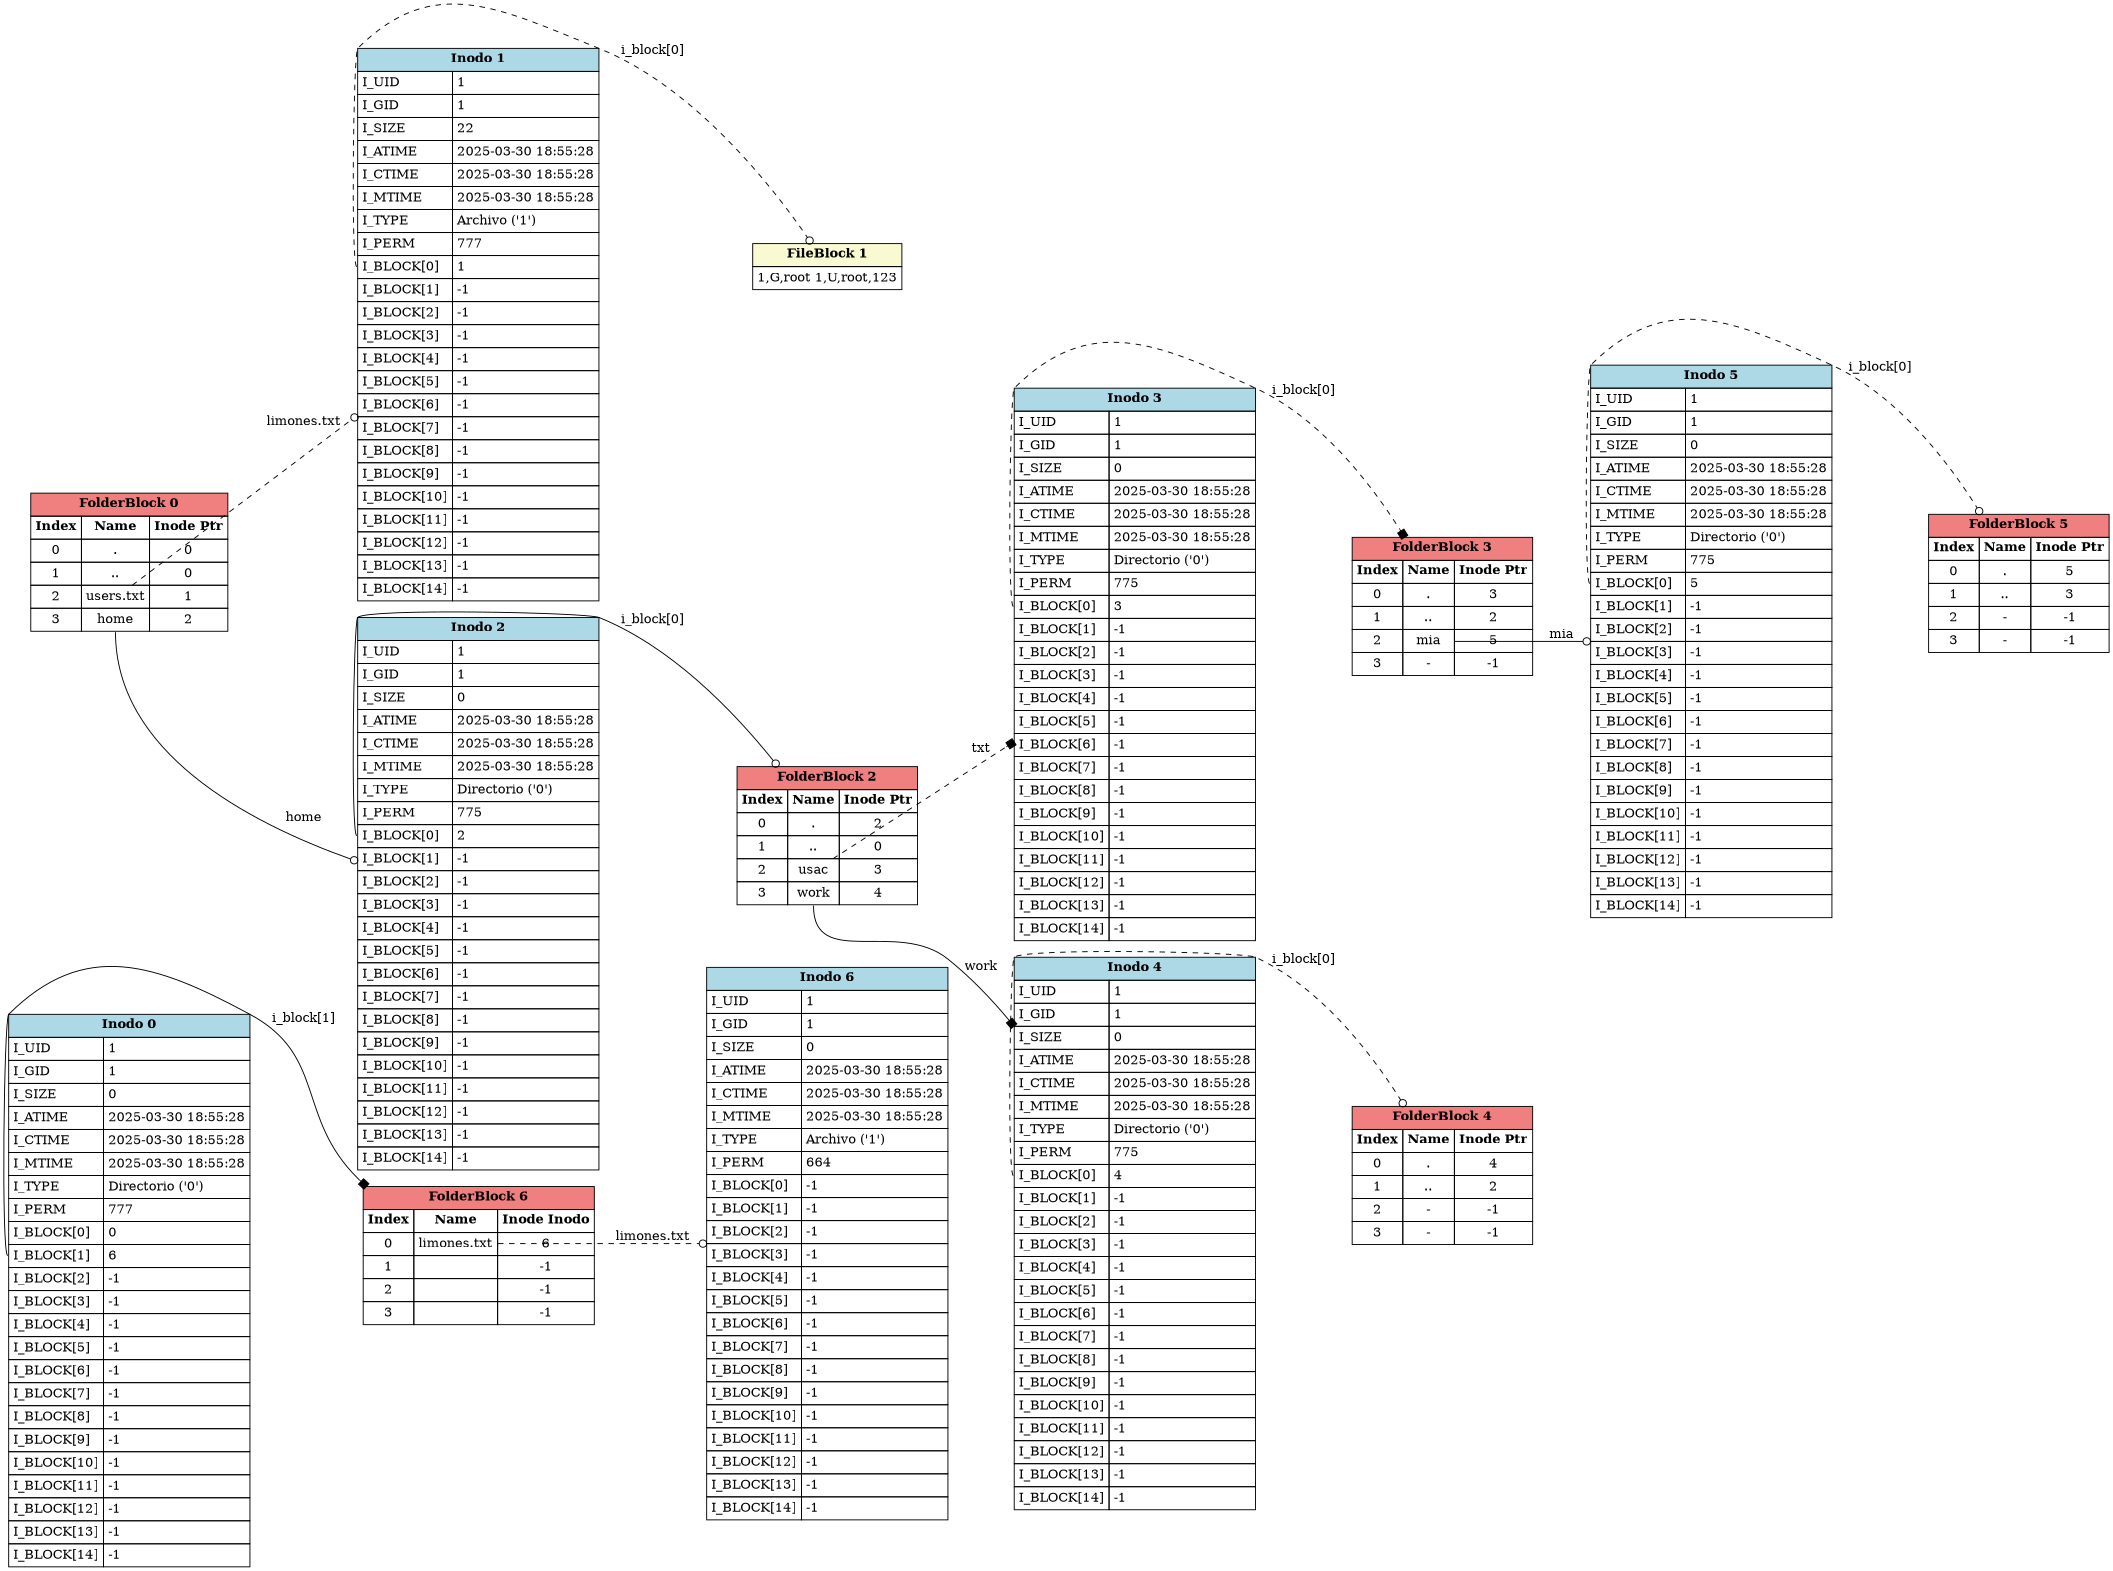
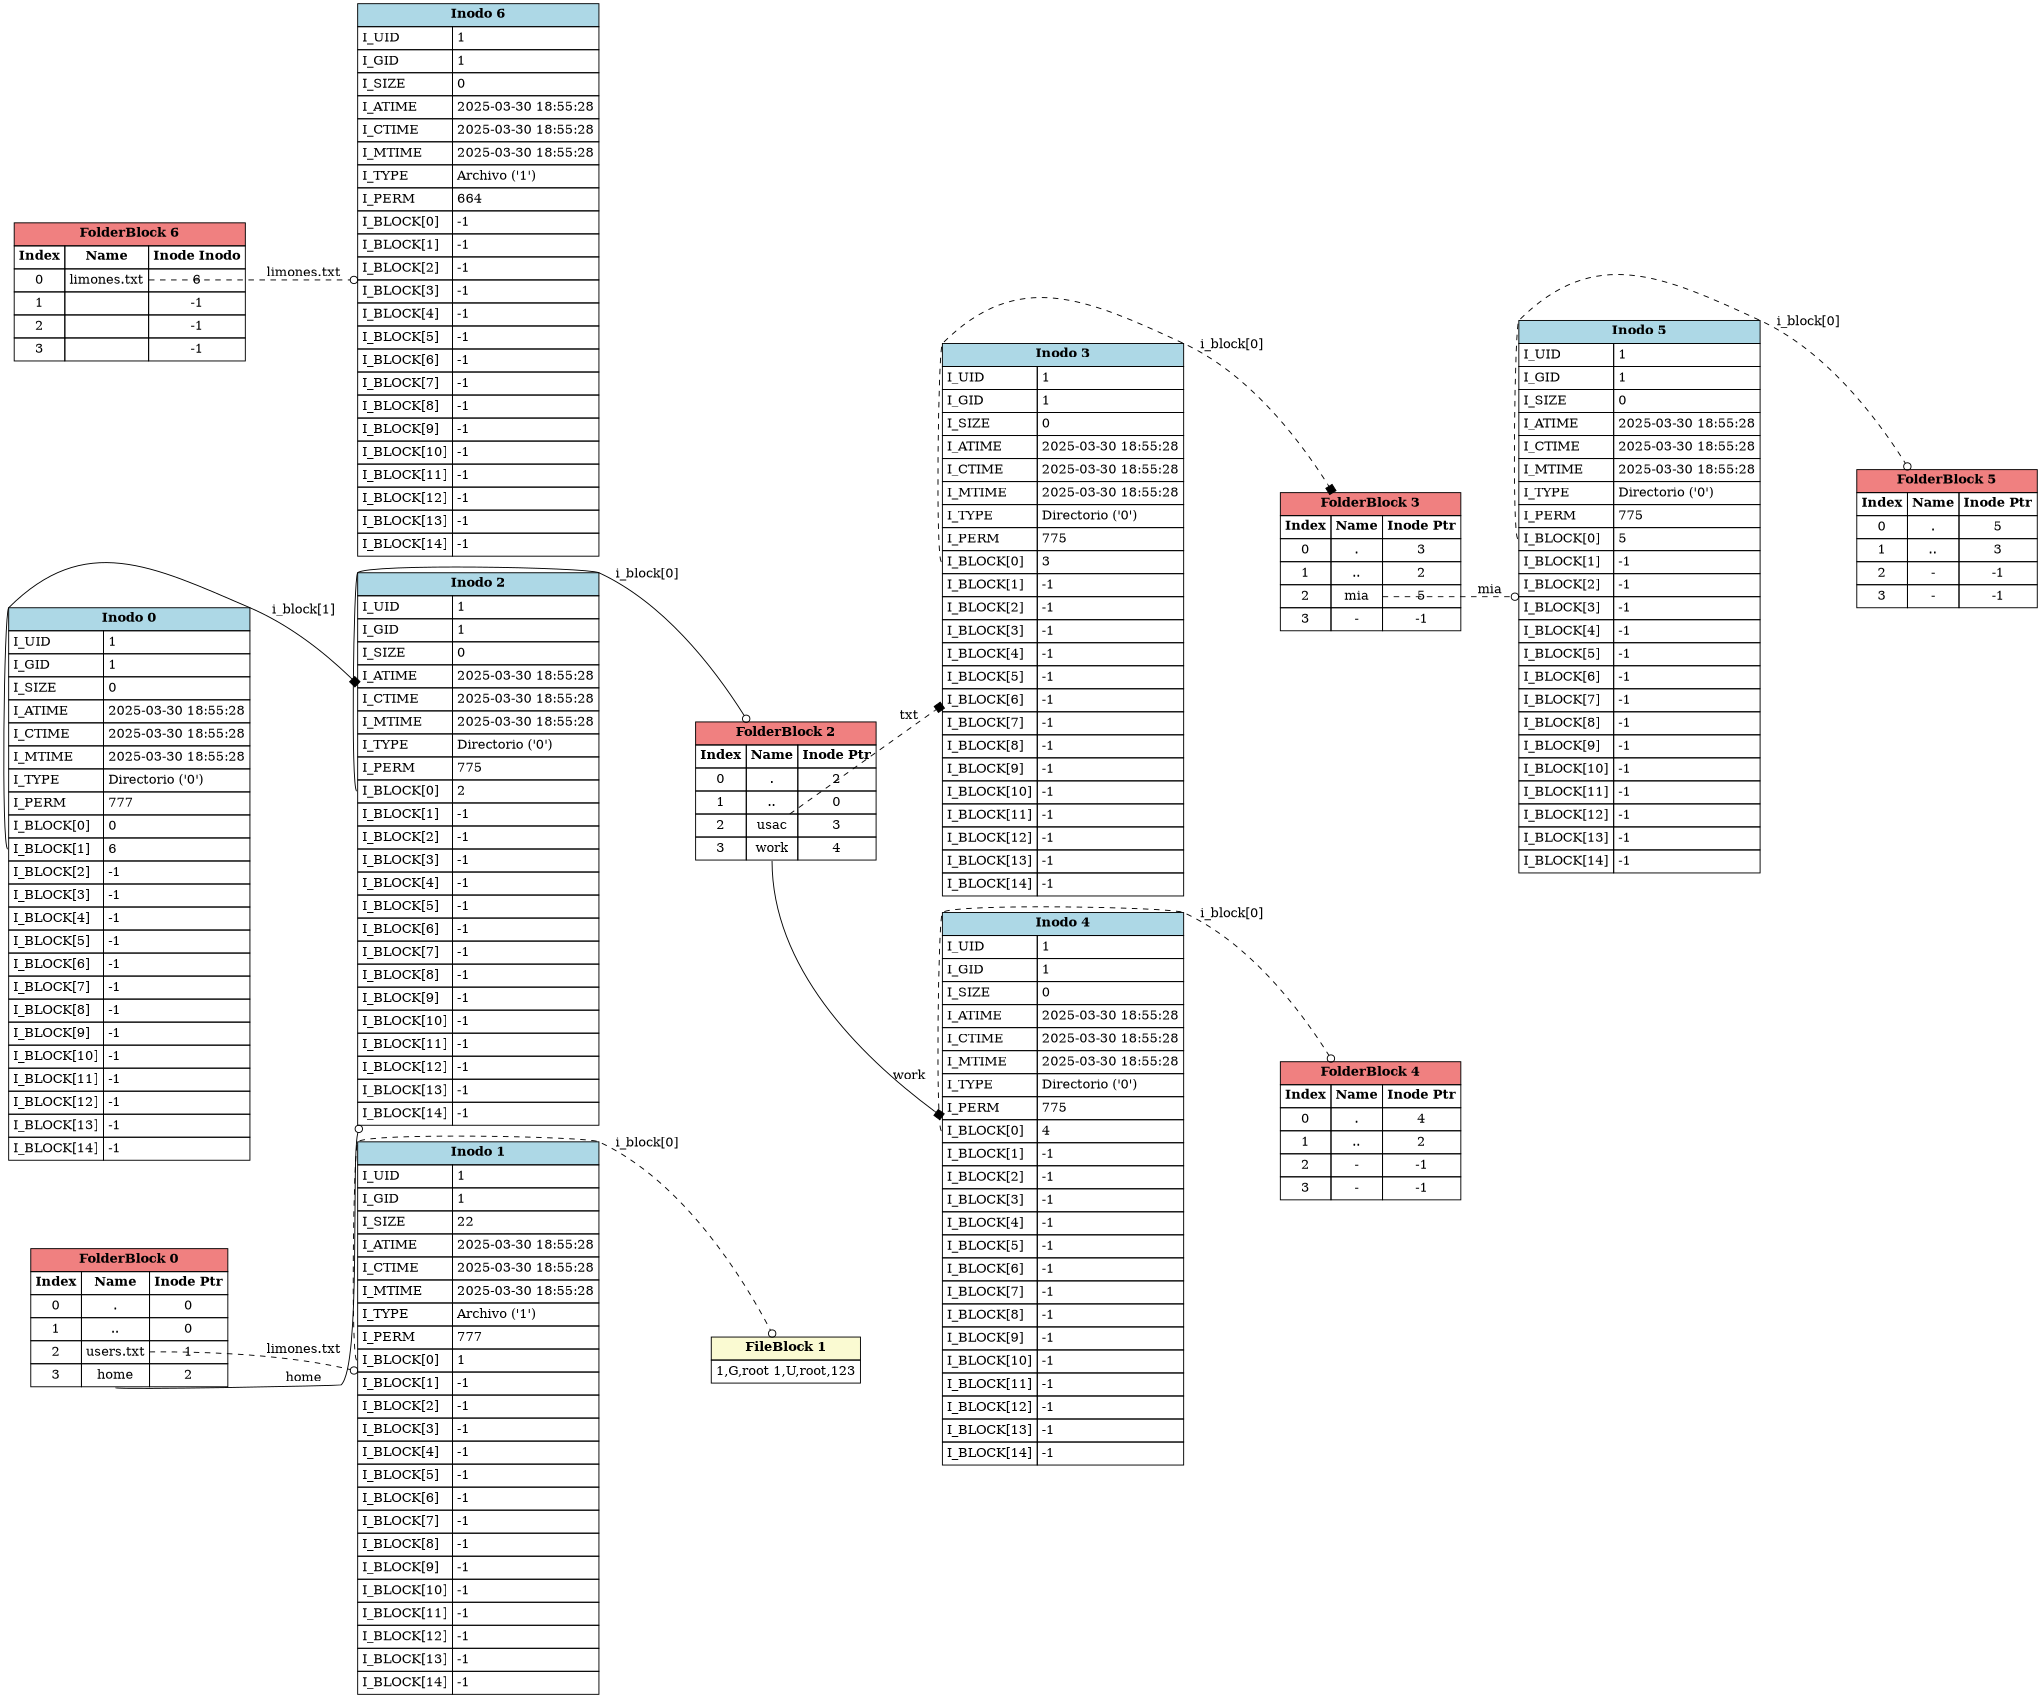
edge "FolderBlock 3" -> "Inodo 5": style solid -> dashed
edge "Inodo 0" -> "FolderBlock 6": now "Inodo 0" -> "Inodo 2"
